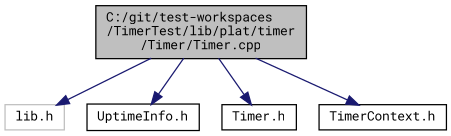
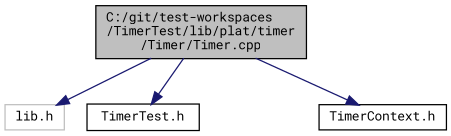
node "UptimeInfo.h": label "UptimeInfo.h" -> "TimerTest.h"
node "Timer.h": removed
